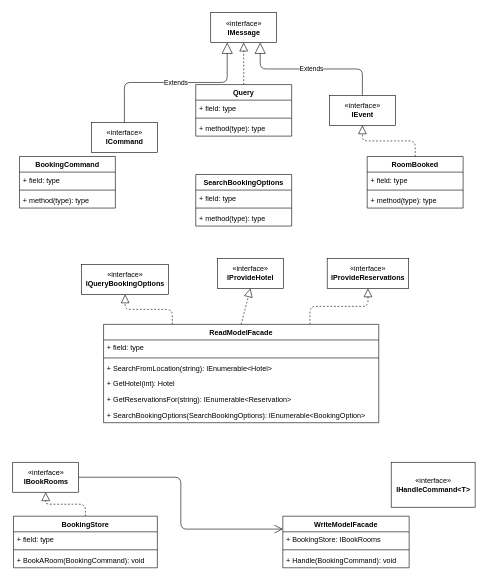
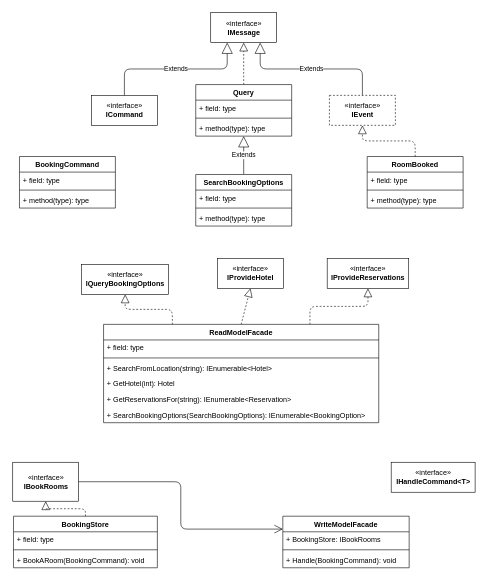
node "«interface» IEvent": style solid -> dashed
node "«interface» ICommand": moved (125, 137) -> (125, 110)
edge "SearchBookingOptions" -> "Query": added, label "Extends"
node "«interface» IBookRooms": size 66x30 -> 66x39
node "«interface» IHandleCommand<T>": size 84x45 -> 84x30
